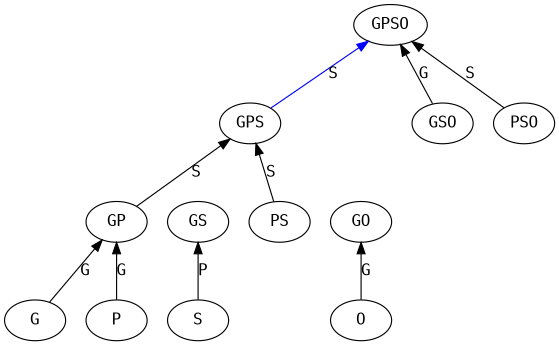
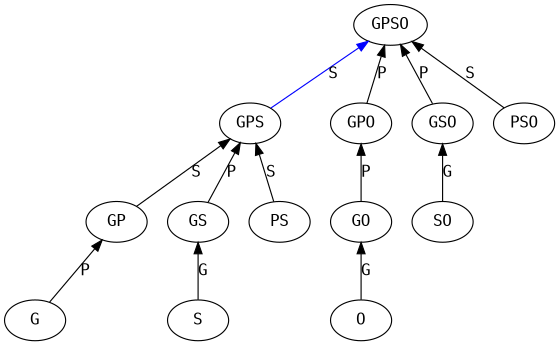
edge "GSO" -> "GPSO": label "G" -> "P"
node "GPO": added
edge "GS" -> "GPS": added, label "P"
node "SO": added
edge "G" -> "GP": label "G" -> "P"
edge "S" -> "GS": label "P" -> "G"
node "P": removed
